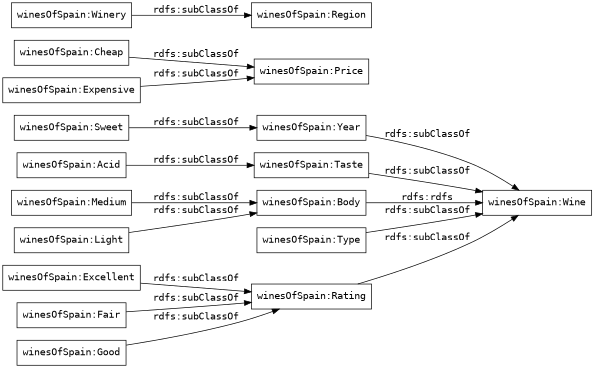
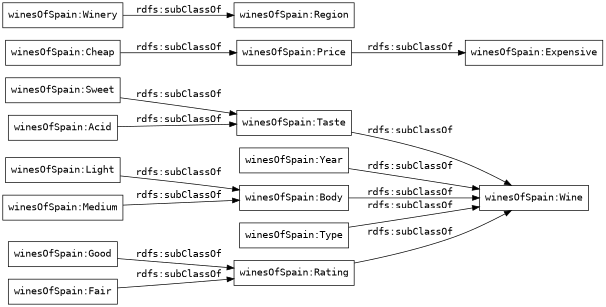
edge "winesOfSpain:Expensive" -> "winesOfSpain:Price": reversed
edge "winesOfSpain:Sweet" -> "winesOfSpain:Year": now "winesOfSpain:Sweet" -> "winesOfSpain:Taste"
edge "winesOfSpain:Body" -> "winesOfSpain:Wine": label "rdfs:rdfs" -> "rdfs:subClassOf"
node "winesOfSpain:Excellent": removed
